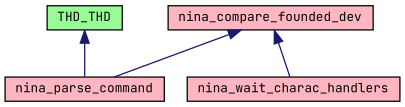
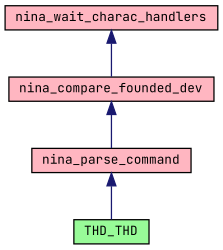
edge "nina_parse_command" -> "THD_THD": reversed
edge "nina_wait_charac_handlers" -> "nina_compare_founded_dev": reversed
